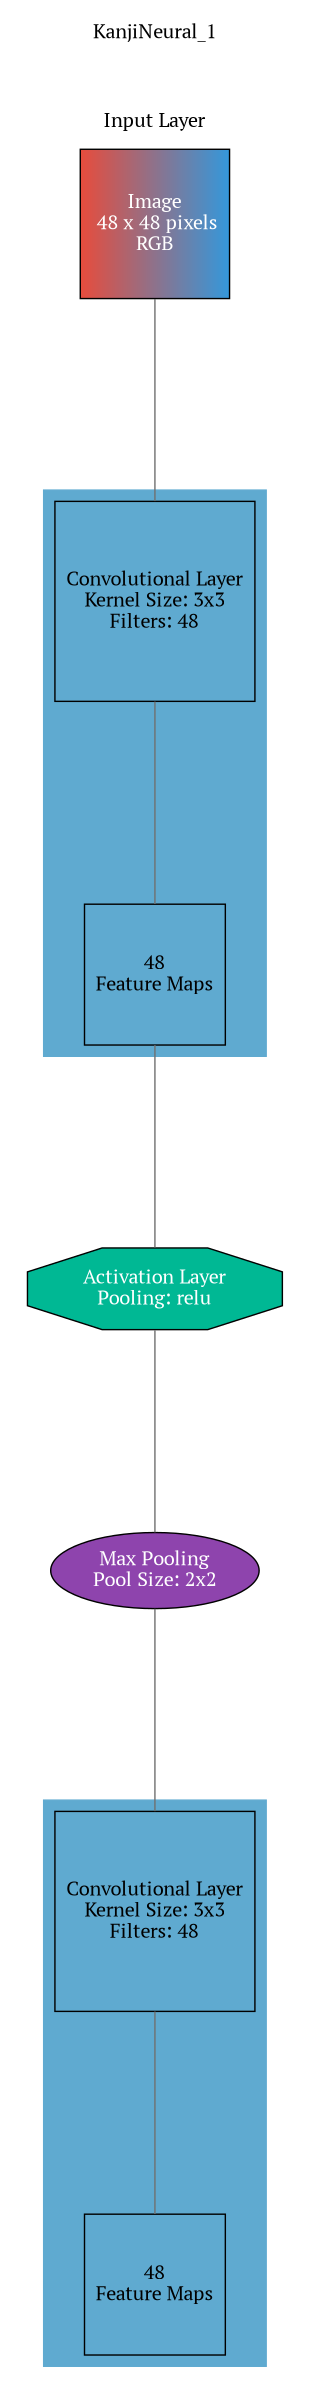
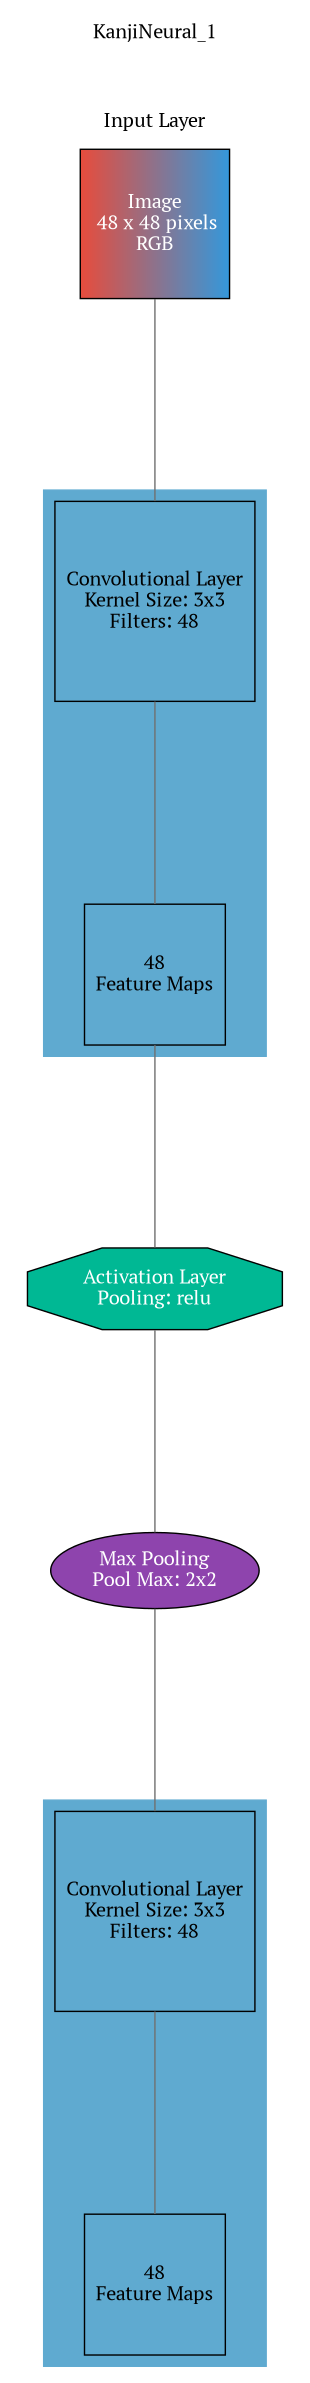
node "Max Pooling Pool Size: 2x2": label "Max Pooling Pool Size: 2x2" -> "Max Pooling Pool Max: 2x2"
